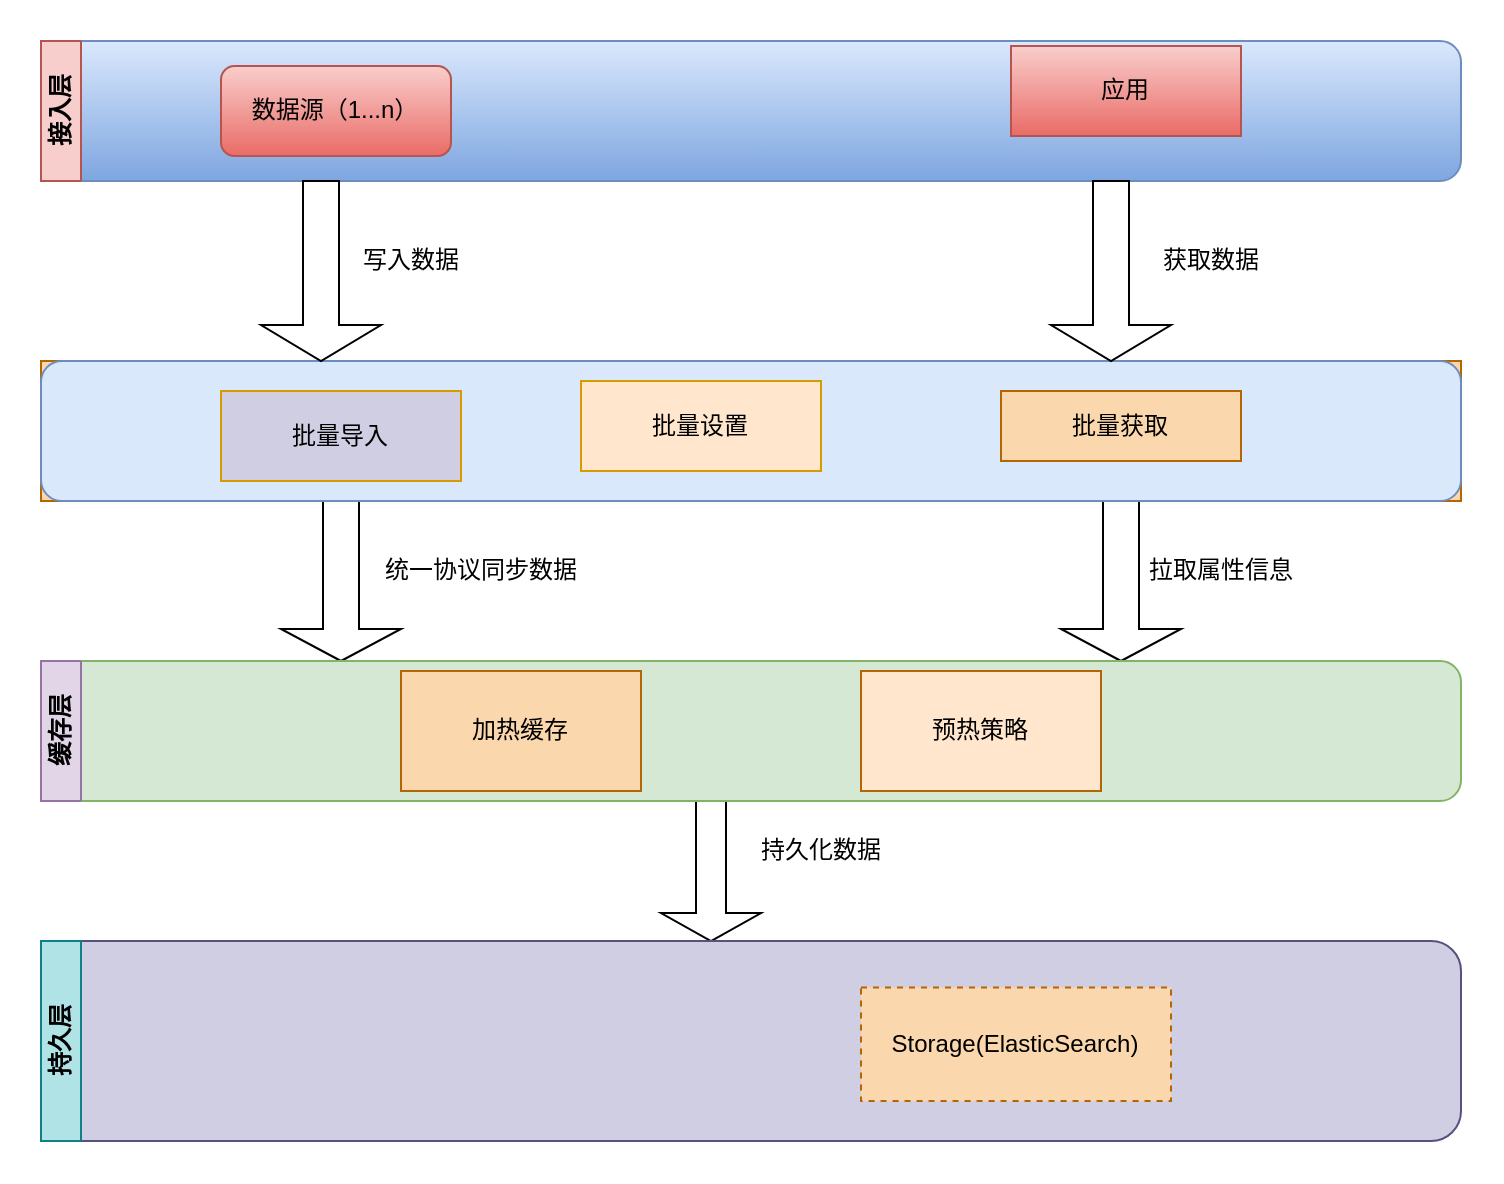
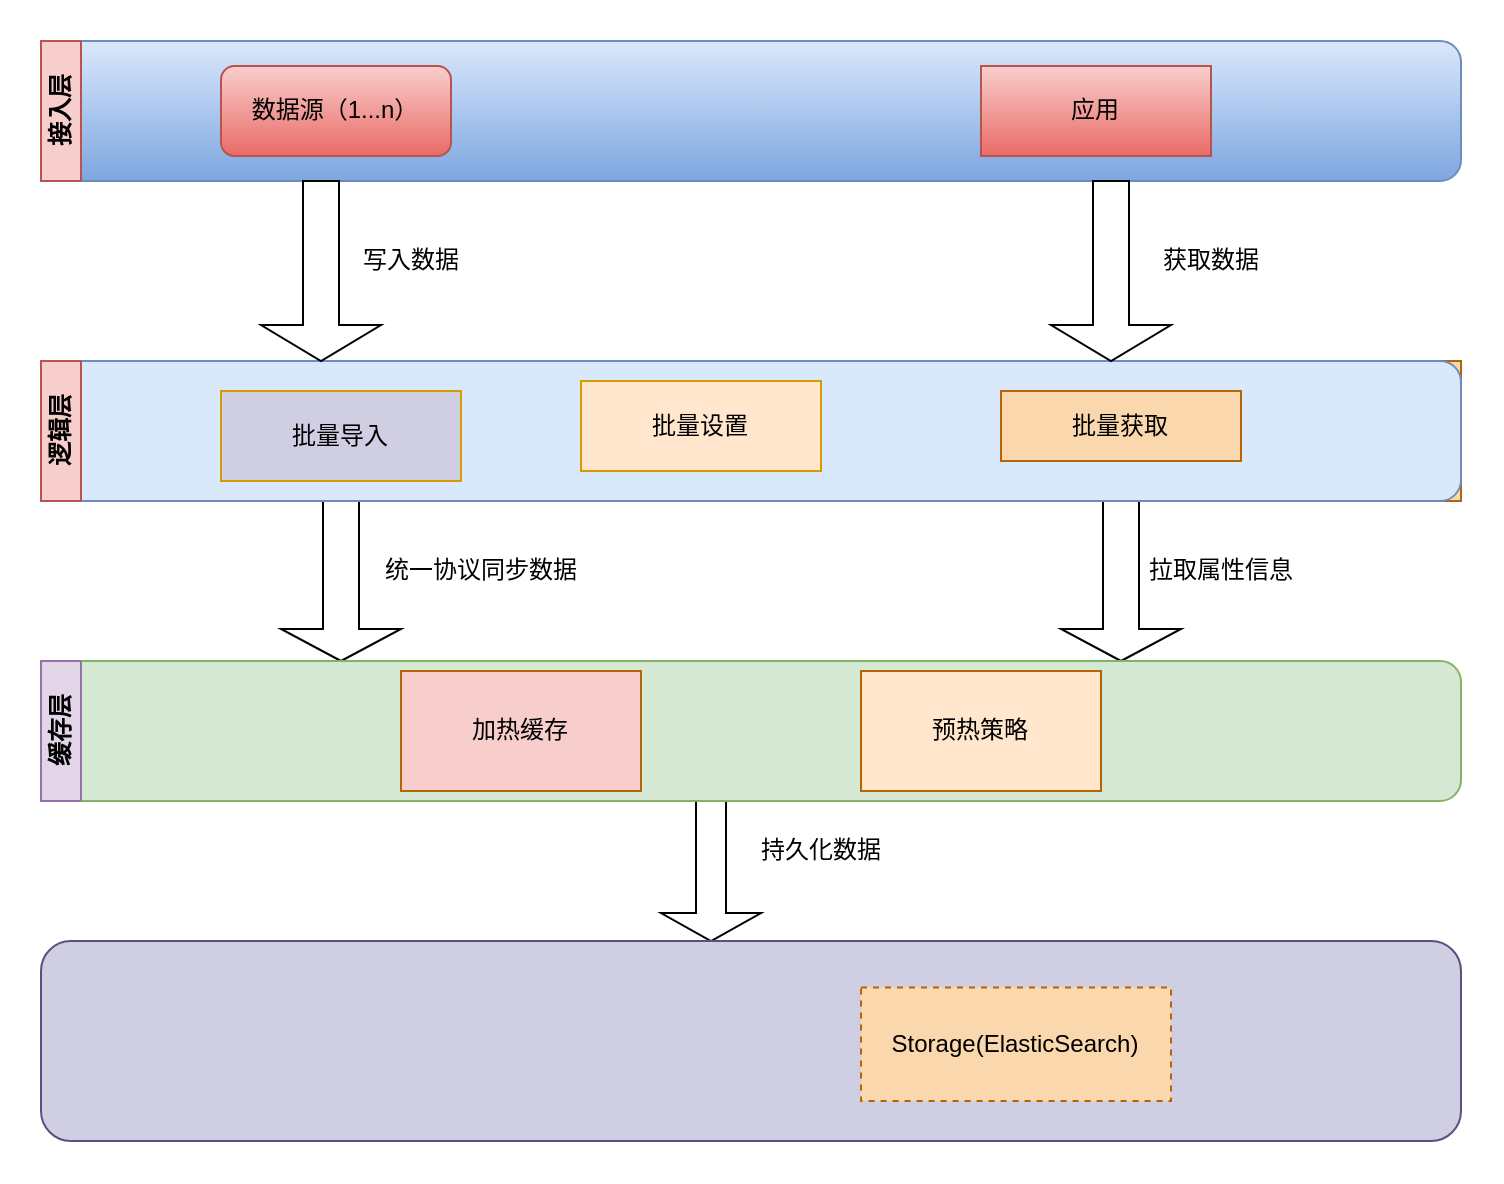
node "应用": moved (1126, 91) -> (1096, 111)
node "逻辑层": added
node "加热缓存": fillcolor #fad7ac -> #f8cecc
node "持久层": removed
